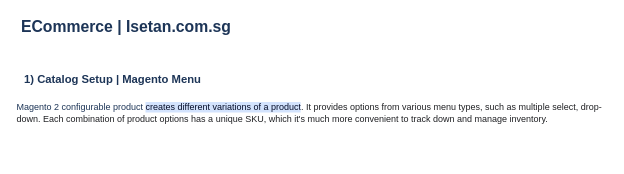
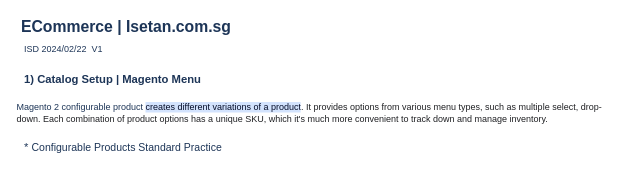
node "ISD 2024/02/22 V1": added
node "* Configurable Products Standard Practice": added
